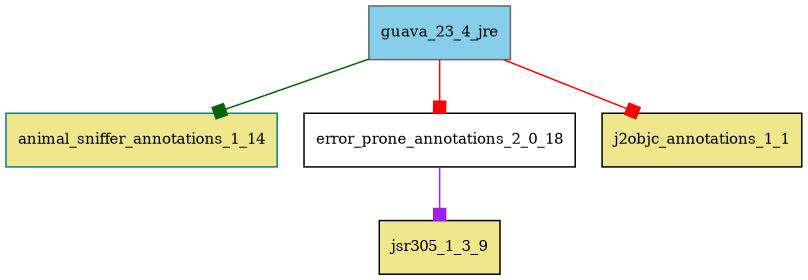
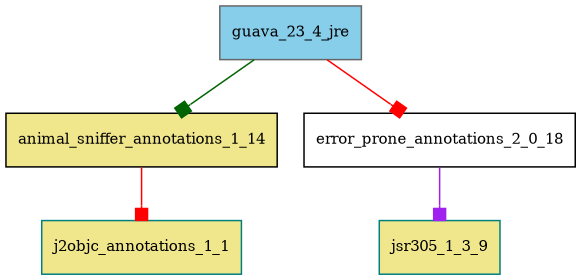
edge "guava_23_4_jre" -> "j2objc_annotations_1_1": now "animal_sniffer_annotations_1_14" -> "j2objc_annotations_1_1"
node "animal_sniffer_annotations_1_14": color teal -> black
node "j2objc_annotations_1_1": color black -> teal
node "jsr305_1_3_9": color black -> teal
